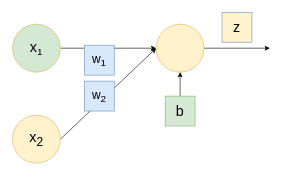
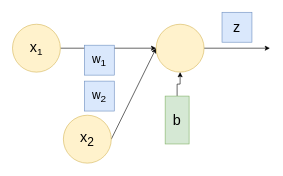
node "z": fillcolor #fff2cc -> #dae8fc
node "x1": fillcolor #d5e8d4 -> #fff2cc
node "b": size 30x30 -> 24x48
node "x2": moved (36, 140) -> (87, 140)
